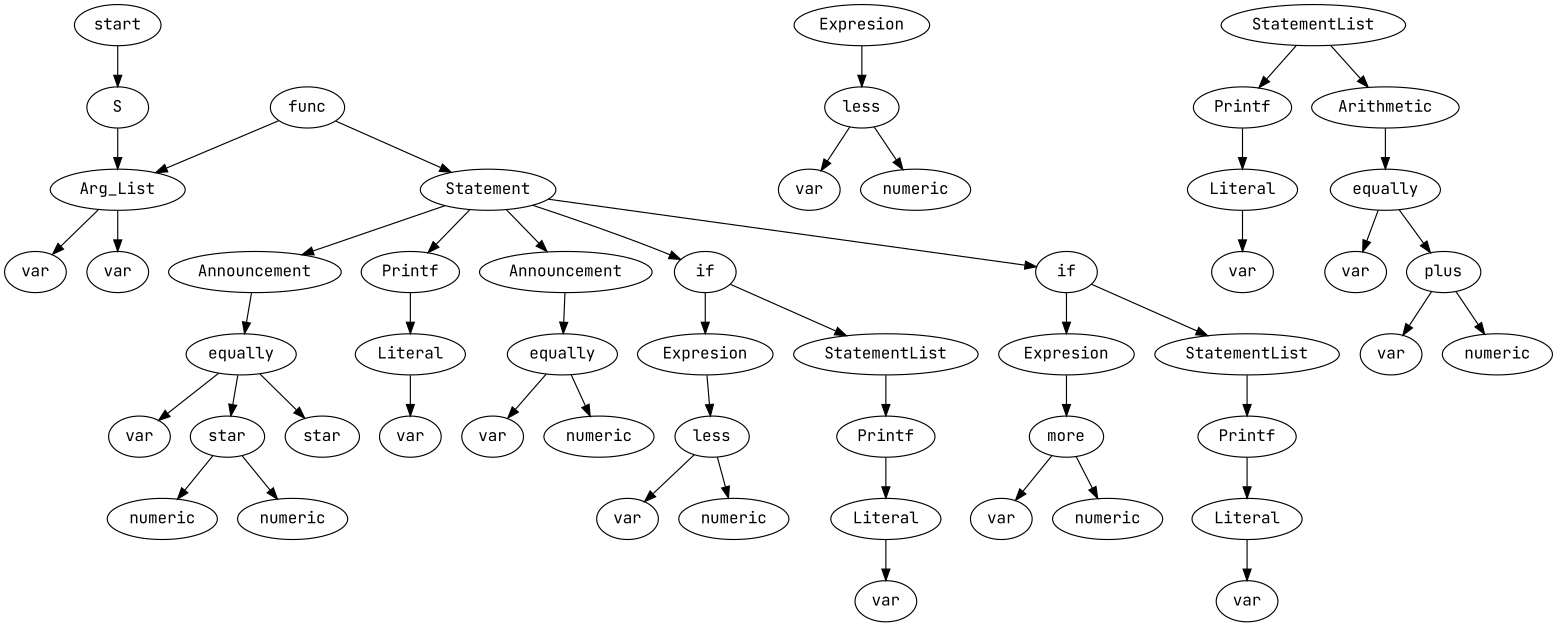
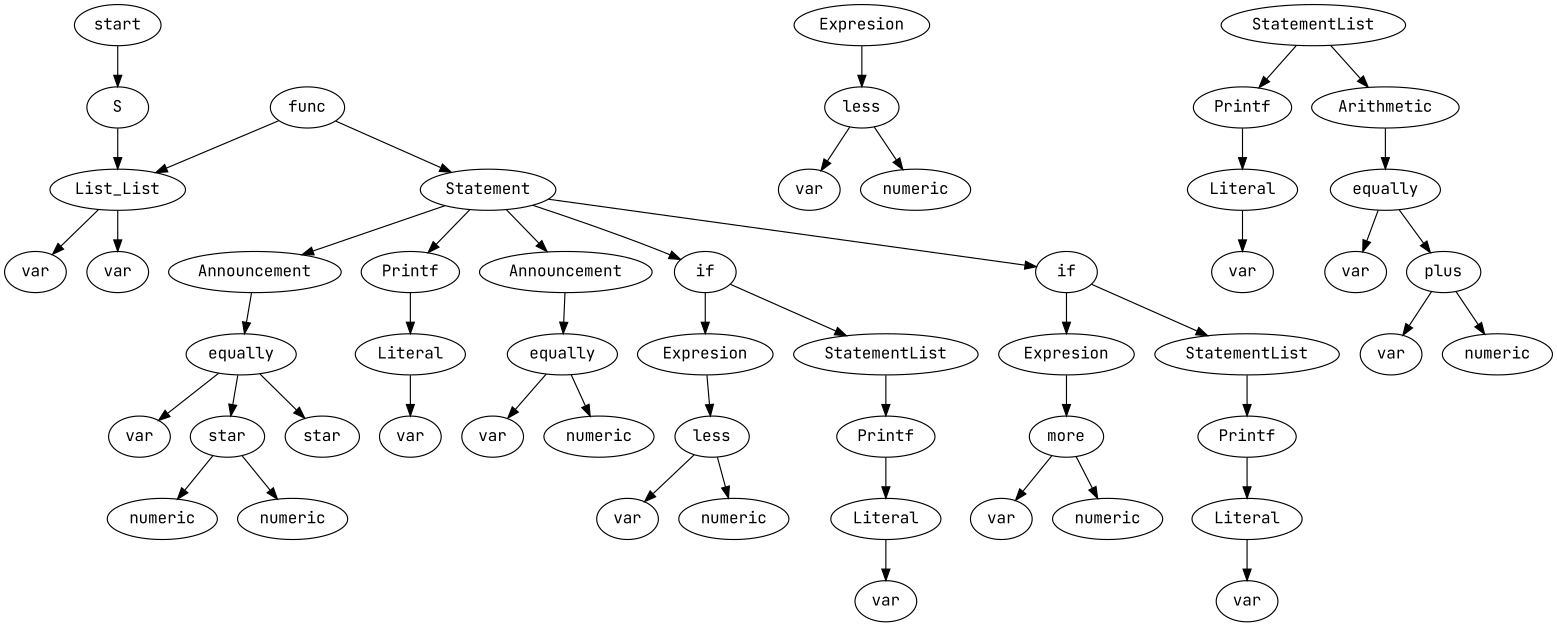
node "Arg_List": label "Arg_List" -> "List_List"
